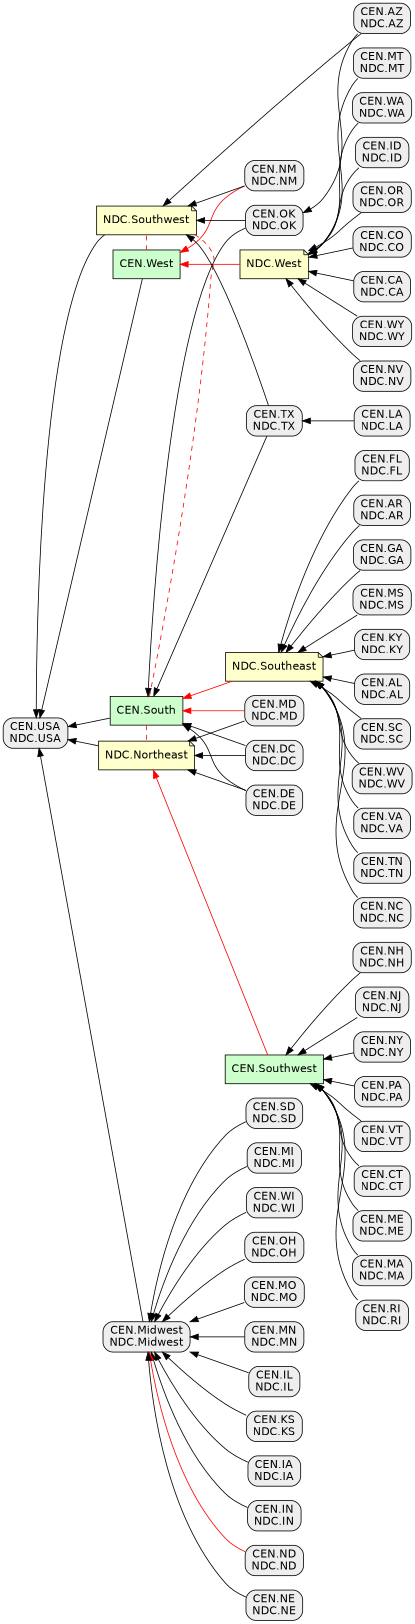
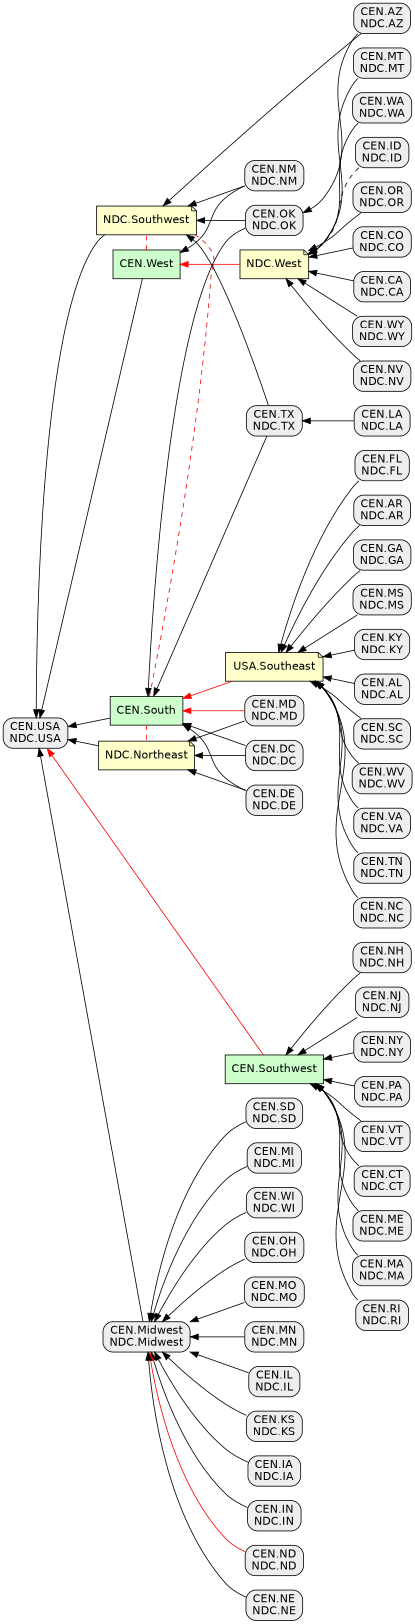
edge "CEN.ID NDC.ID" -> "NDC.West": style solid -> dashed
edge "CEN.NM NDC.NM" -> "CEN.West": color #ff0000 -> #000000
node "NDC.Southeast": label "NDC.Southeast" -> "USA.Southeast"
edge "CEN.Southwest" -> "NDC.Northeast": now "CEN.Southwest" -> "CEN.USA NDC.USA"
